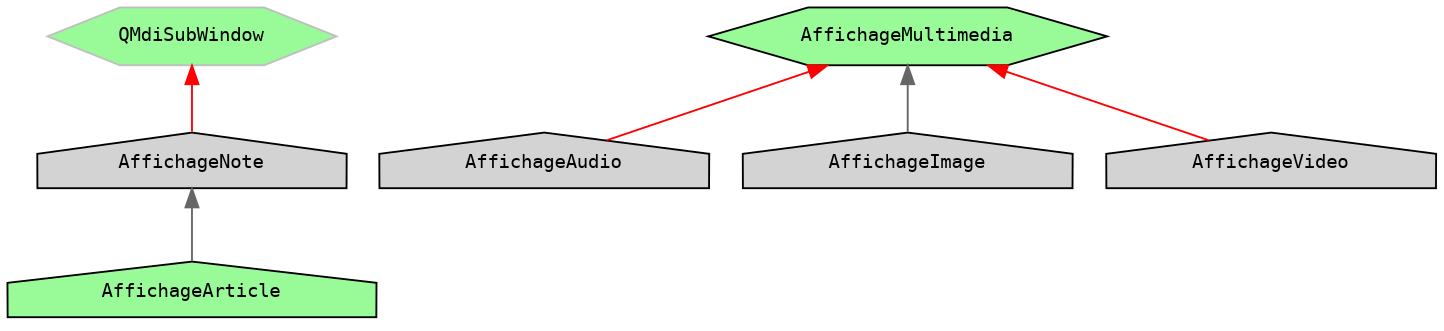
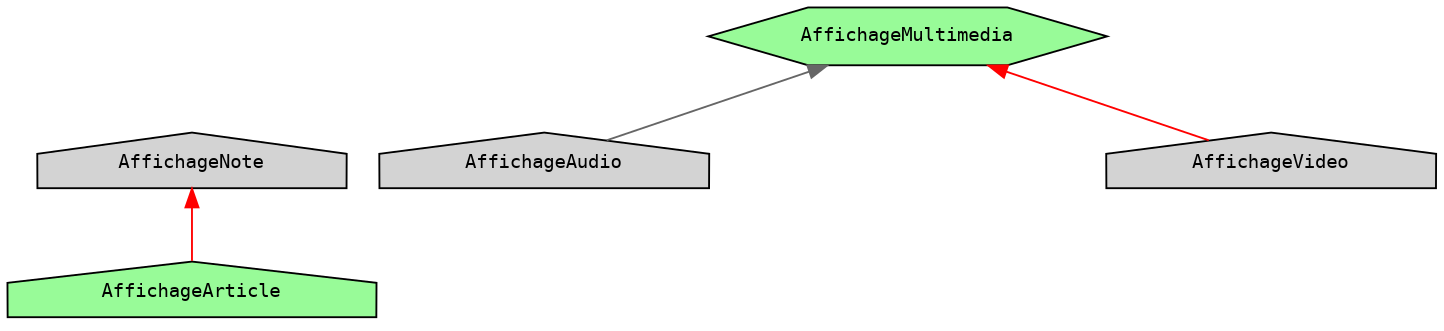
node "QMdiSubWindow": removed
edge "AffichageAudio" -> "AffichageMultimedia": color red -> gray40
node "AffichageImage": removed
edge "AffichageArticle" -> "AffichageNote": color gray40 -> red
